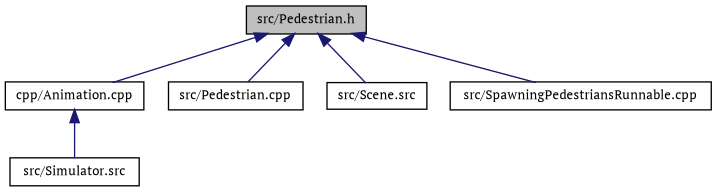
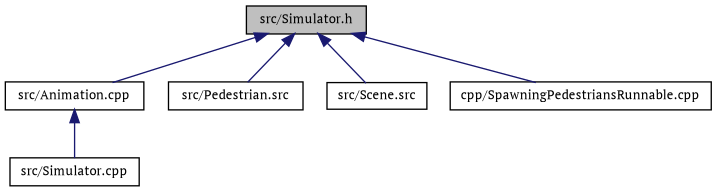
node "src/Pedestrian.h": label "src/Pedestrian.h" -> "src/Simulator.h"
node "cpp/Animation.cpp": label "cpp/Animation.cpp" -> "src/Animation.cpp"
node "src/Pedestrian.cpp": label "src/Pedestrian.cpp" -> "src/Pedestrian.src"
node "src/SpawningPedestriansRunnable.cpp": label "src/SpawningPedestriansRunnable.cpp" -> "cpp/SpawningPedestriansRunnable.cpp"
node "src/Simulator.src": label "src/Simulator.src" -> "src/Simulator.cpp"
